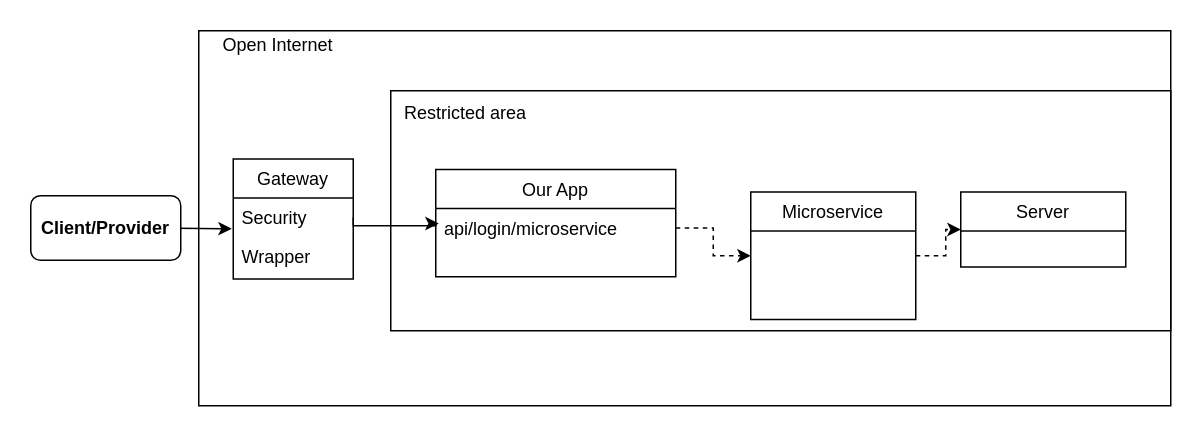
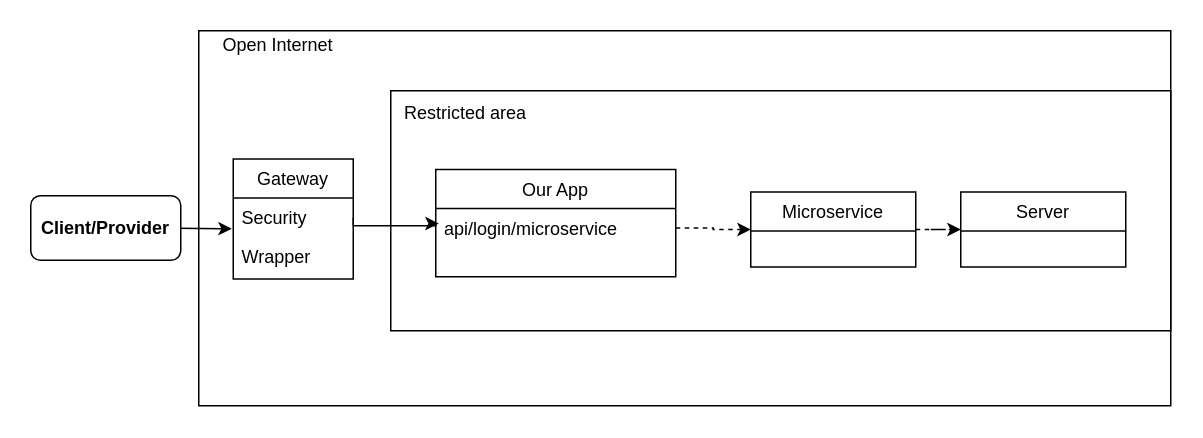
node "Microservice": size 165x128 -> 165x75
